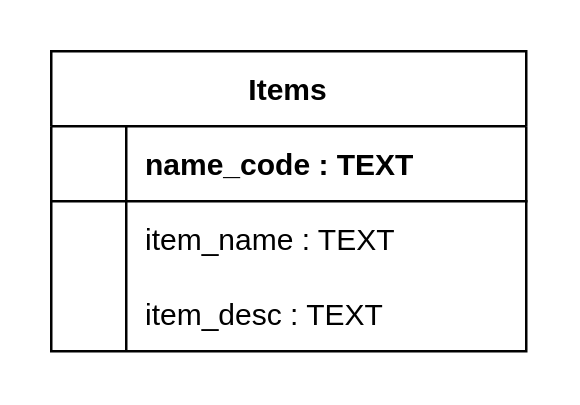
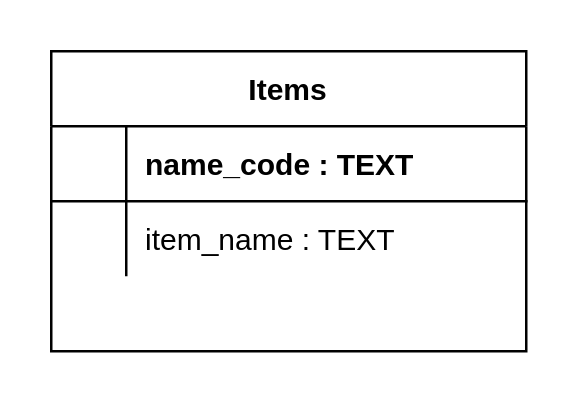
node "item_desc : TEXT": removed
